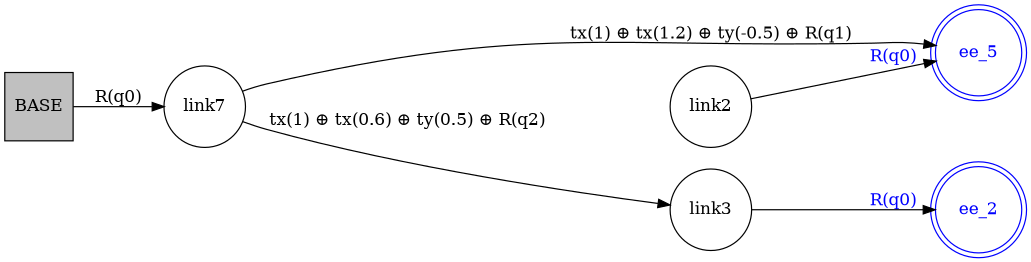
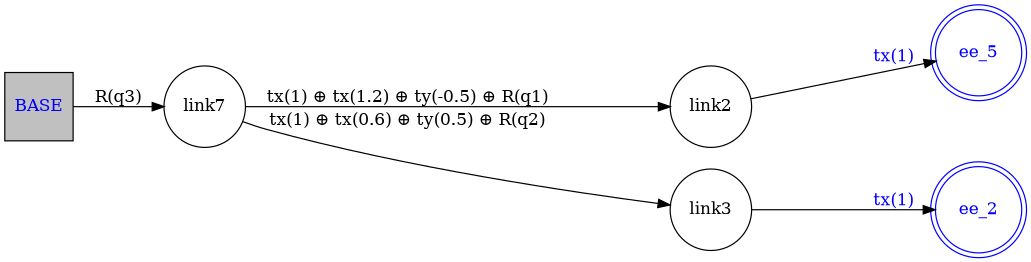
edge "link7" -> "ee_5": now "link7" -> "link2"
edge "link2" -> "ee_5": label "R(q0)" -> "tx(1)"
edge "BASE" -> "link7": label "R(q0)" -> "R(q3)"
node "BASE": fontcolor black -> blue
edge "link3" -> "ee_2": label "R(q0)" -> "tx(1)"
